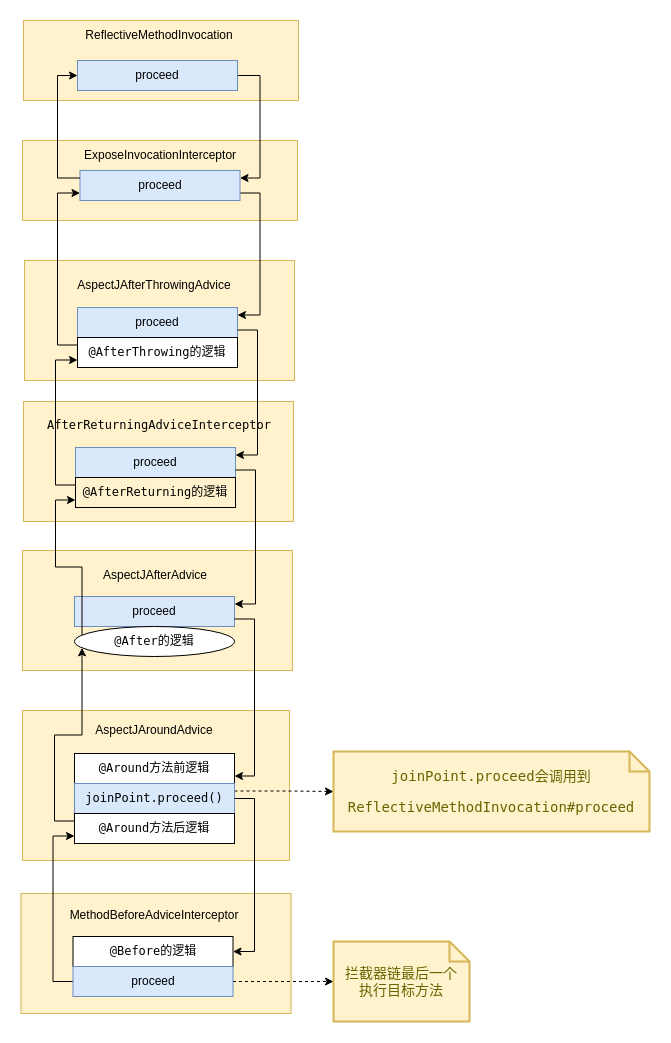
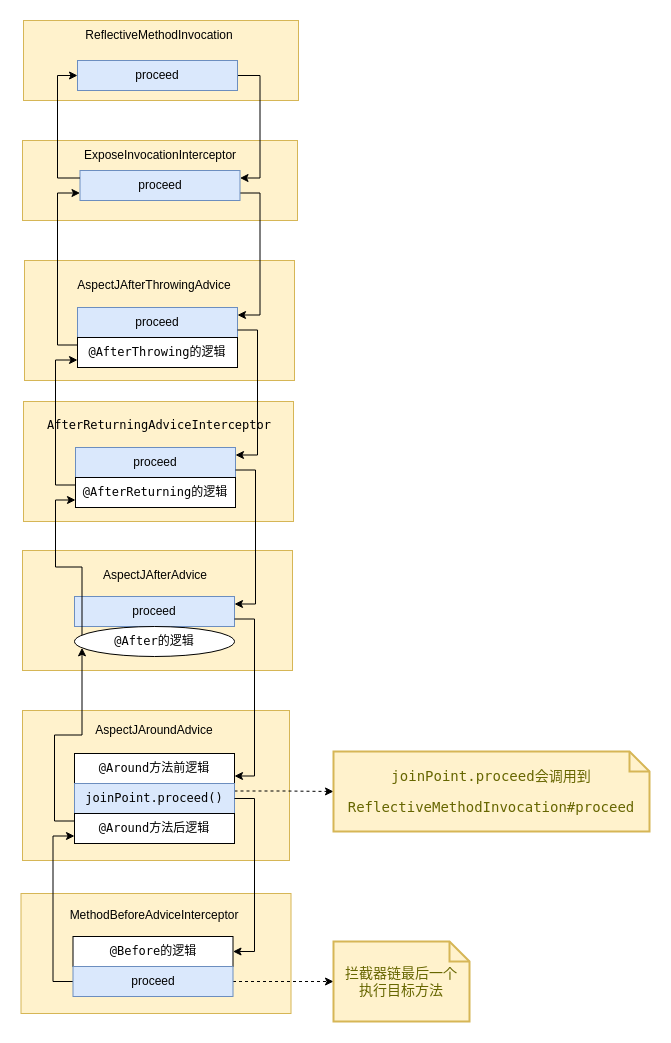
node "@AfterReturning的逻辑": fillcolor #fff2cc -> #ffffff
